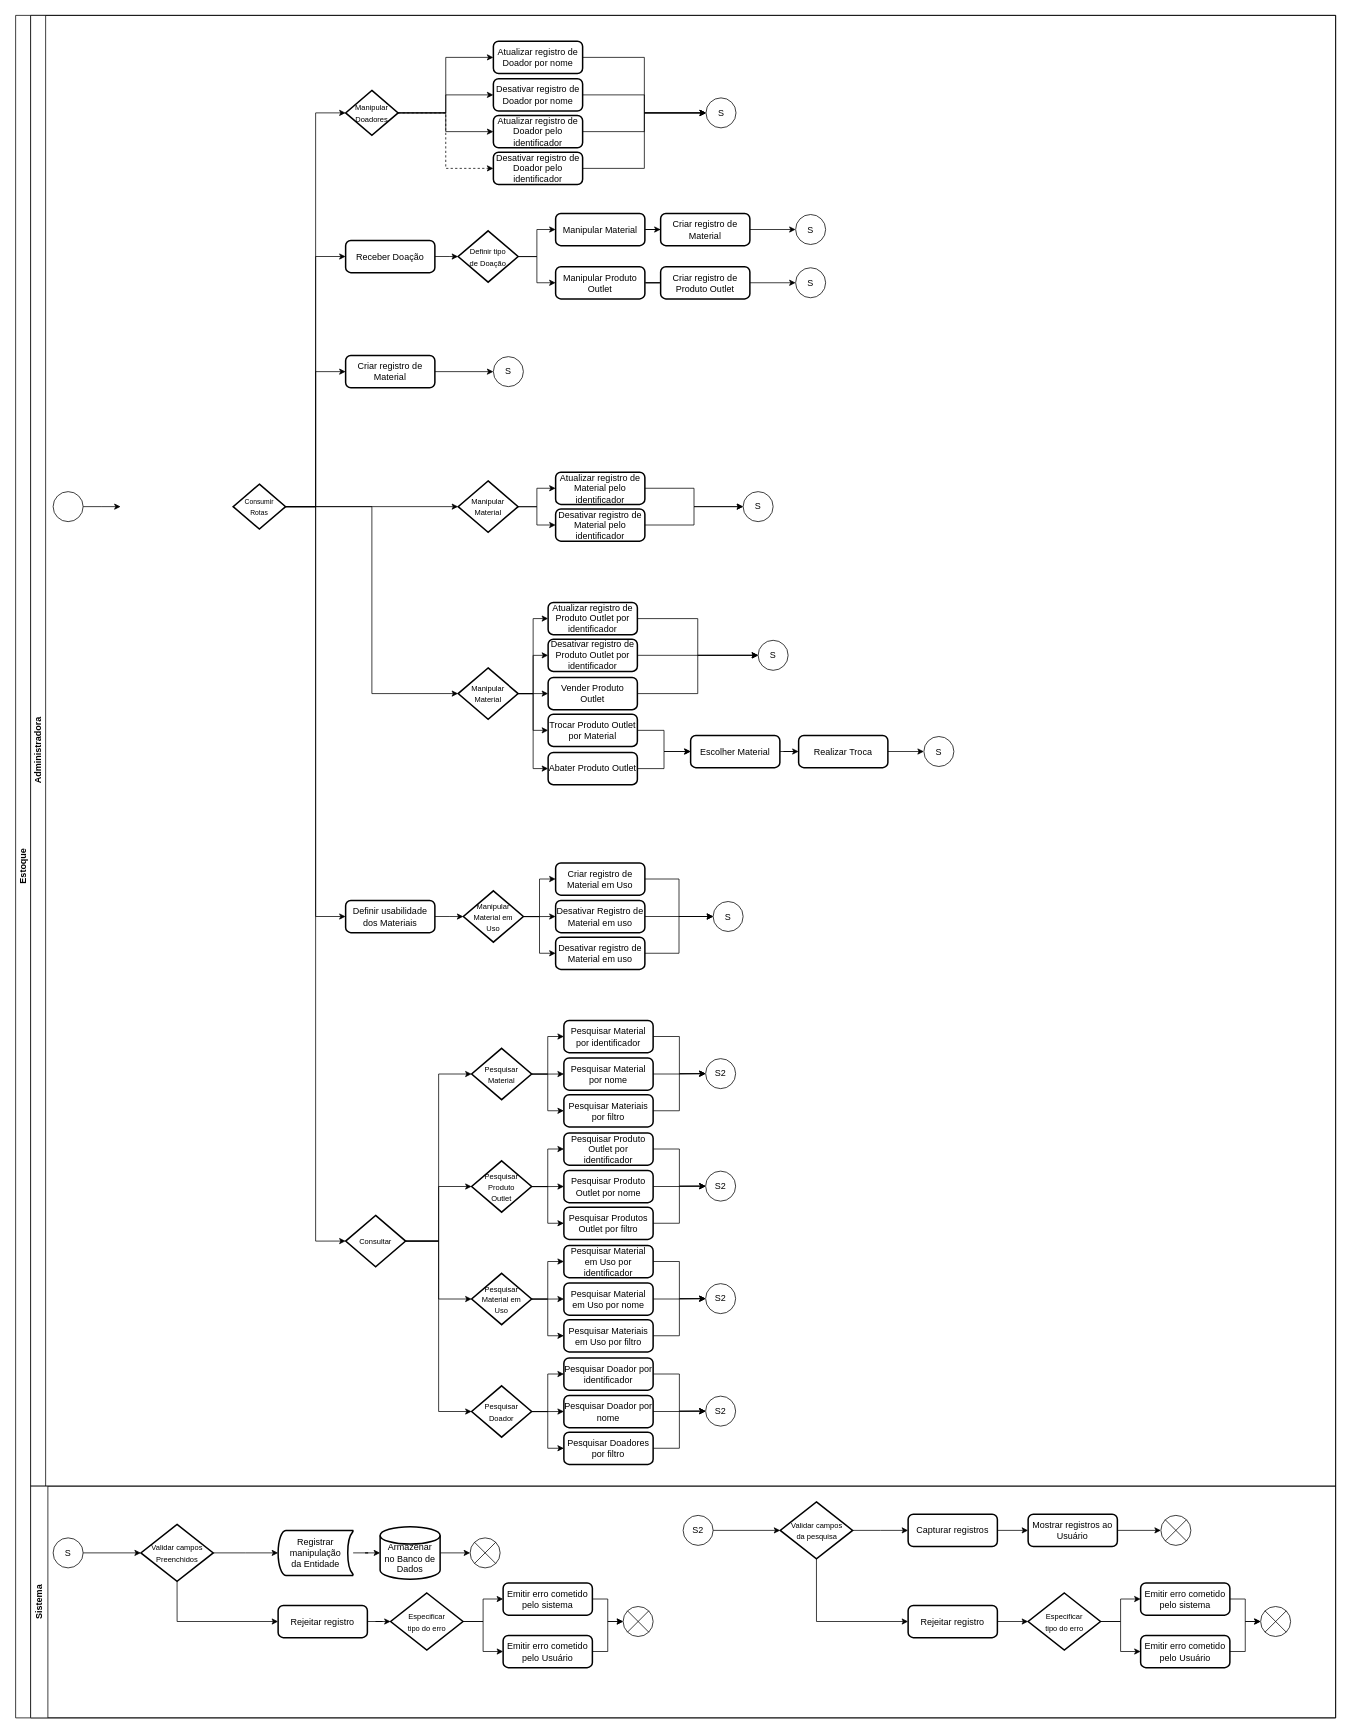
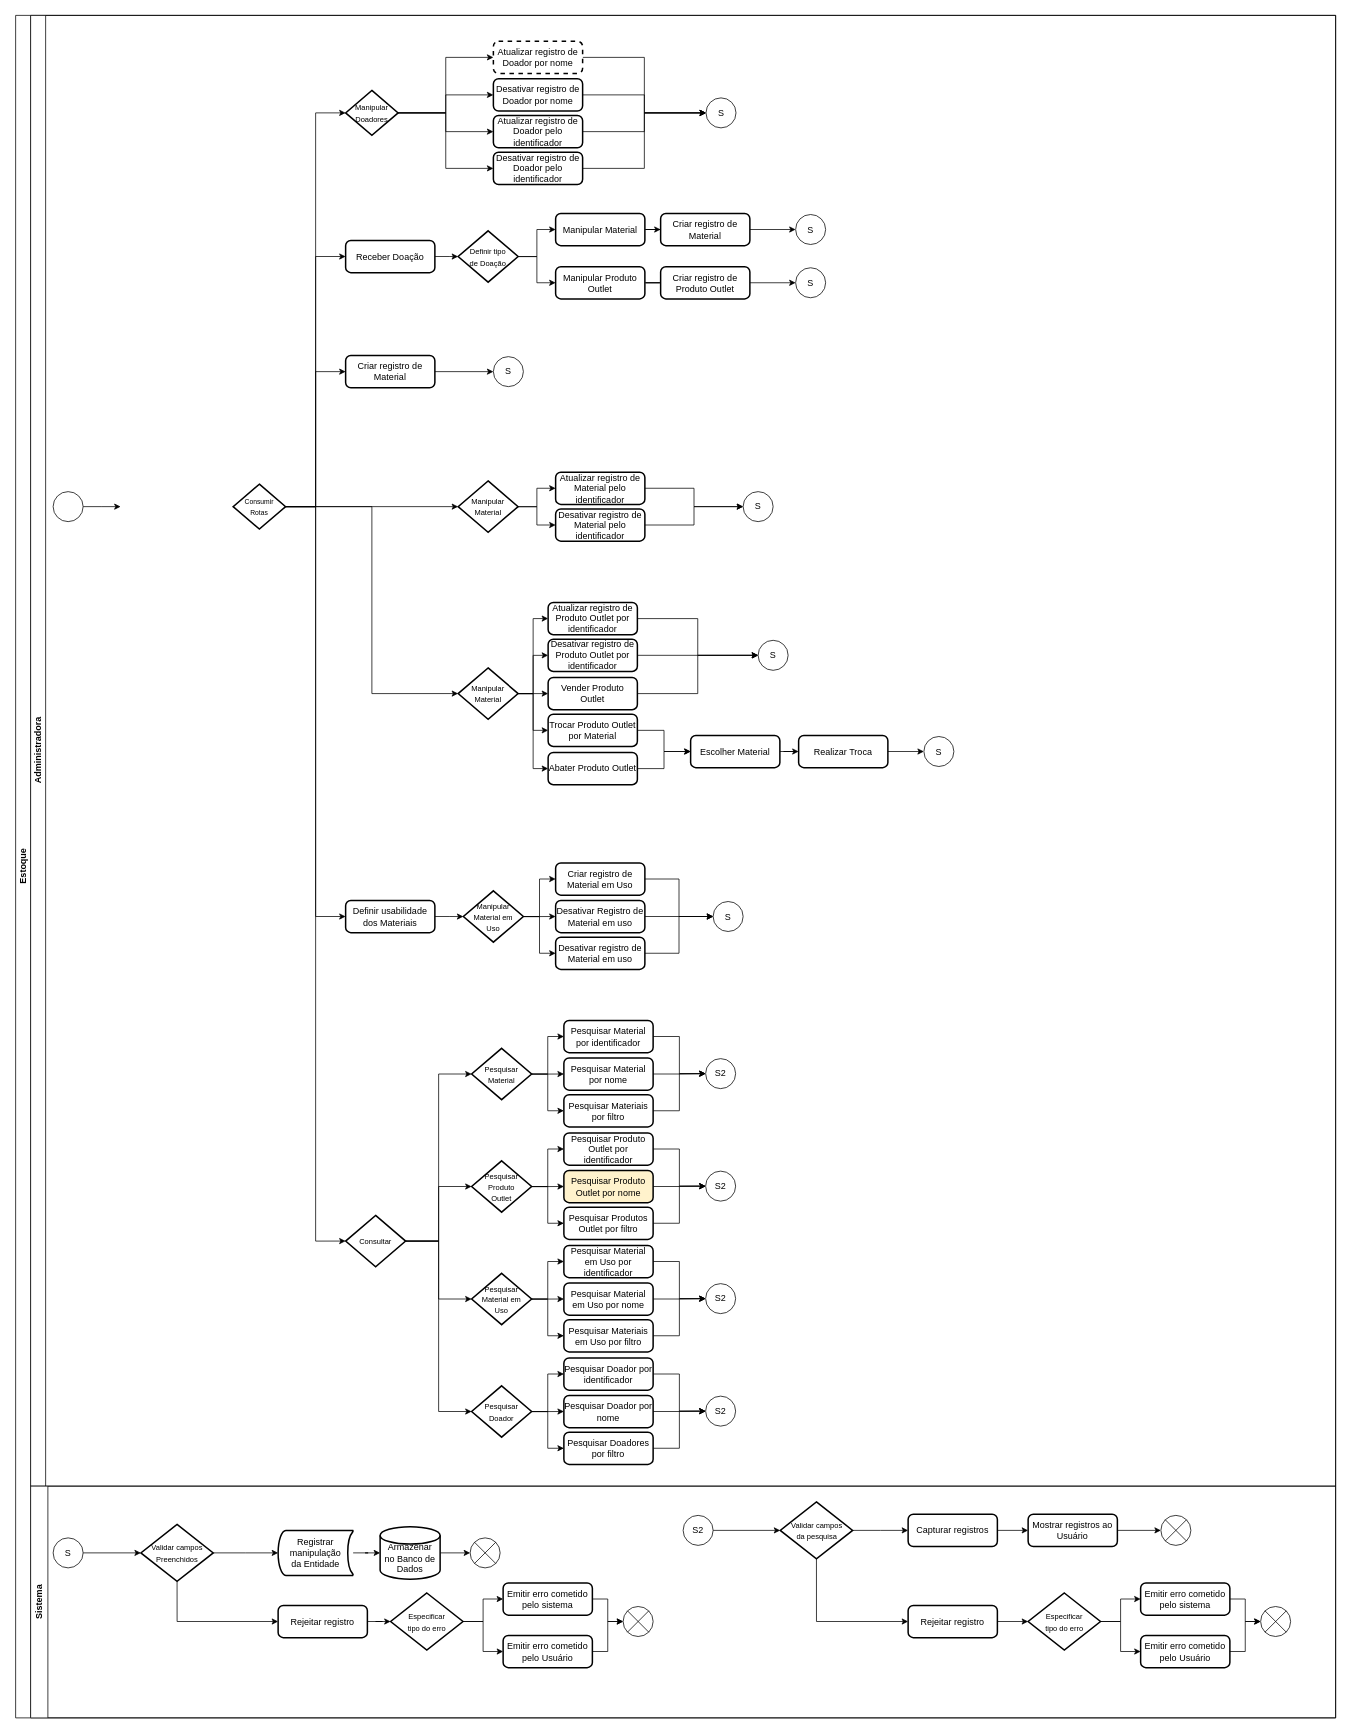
node "Atualizar registro de Doador por nome": style solid -> dashed
edge "Manipular Doadores" -> "Desativar registro de Doador pelo identificador": style dashed -> solid
node "Pesquisar Produto Outlet por nome": fillcolor #ffffff -> #fff2cc
